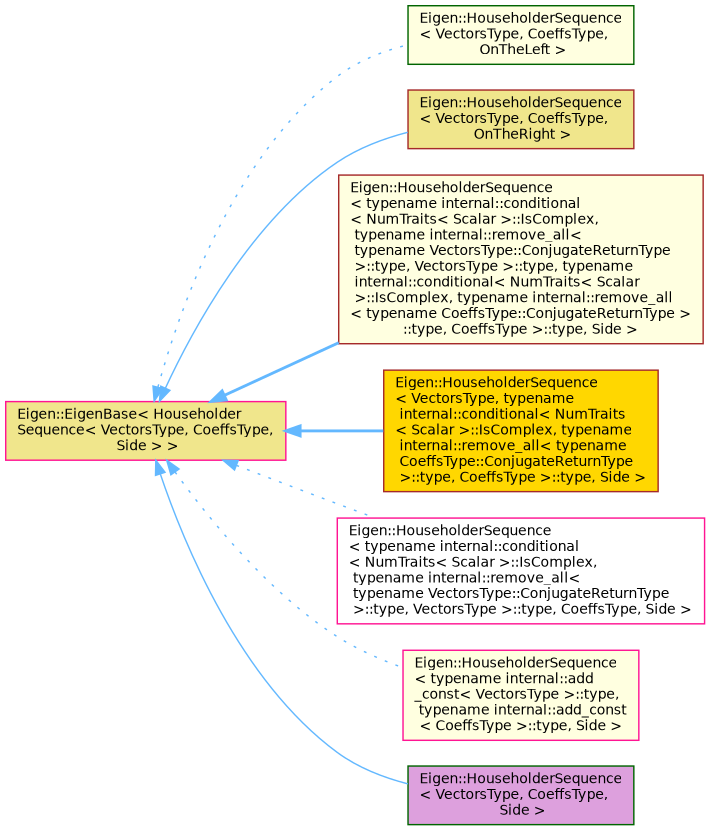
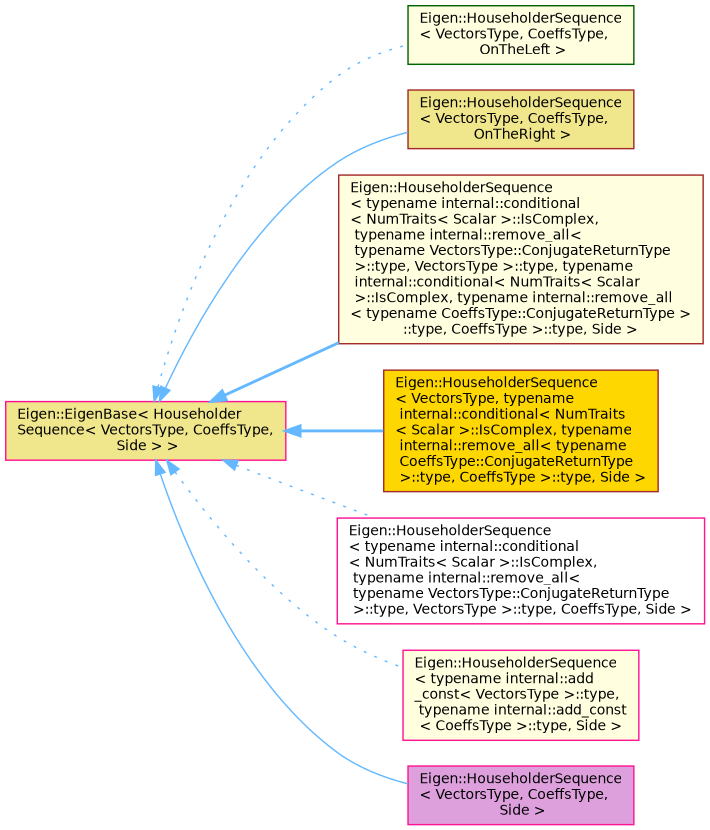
node "Eigen::HouseholderSequence < VectorsType, CoeffsType, Side >": color darkgreen -> deeppink
